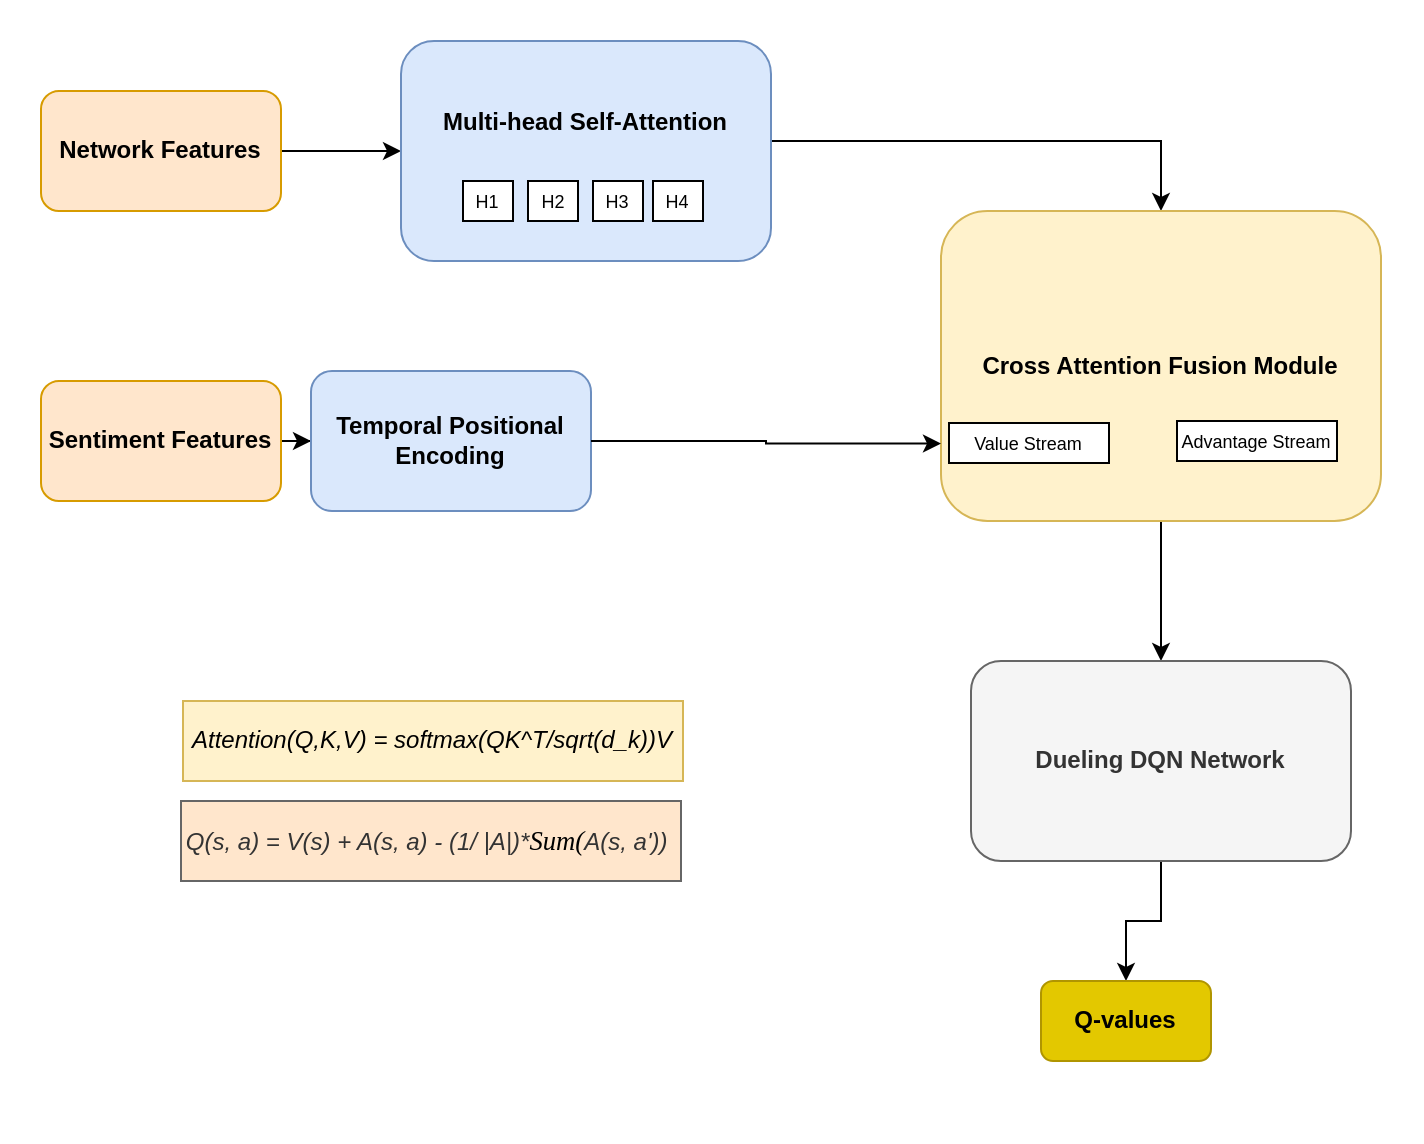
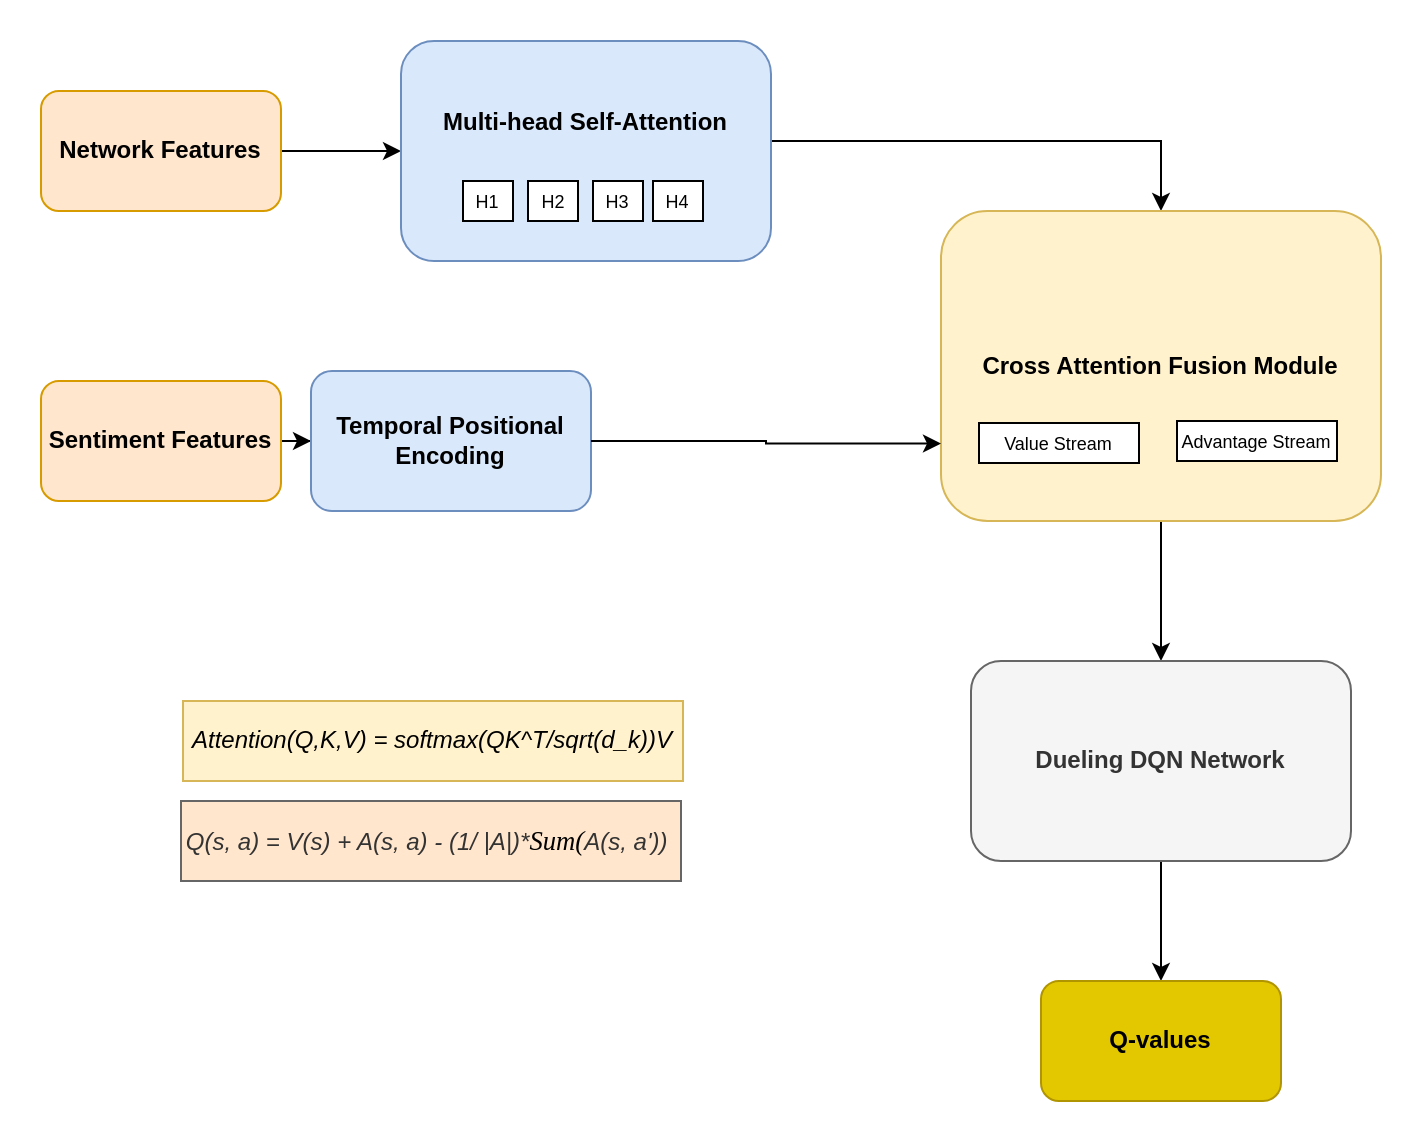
node "Value Stream": moved (1029, 443) -> (1059, 443)
node "Q-values": size 170x80 -> 240x120
